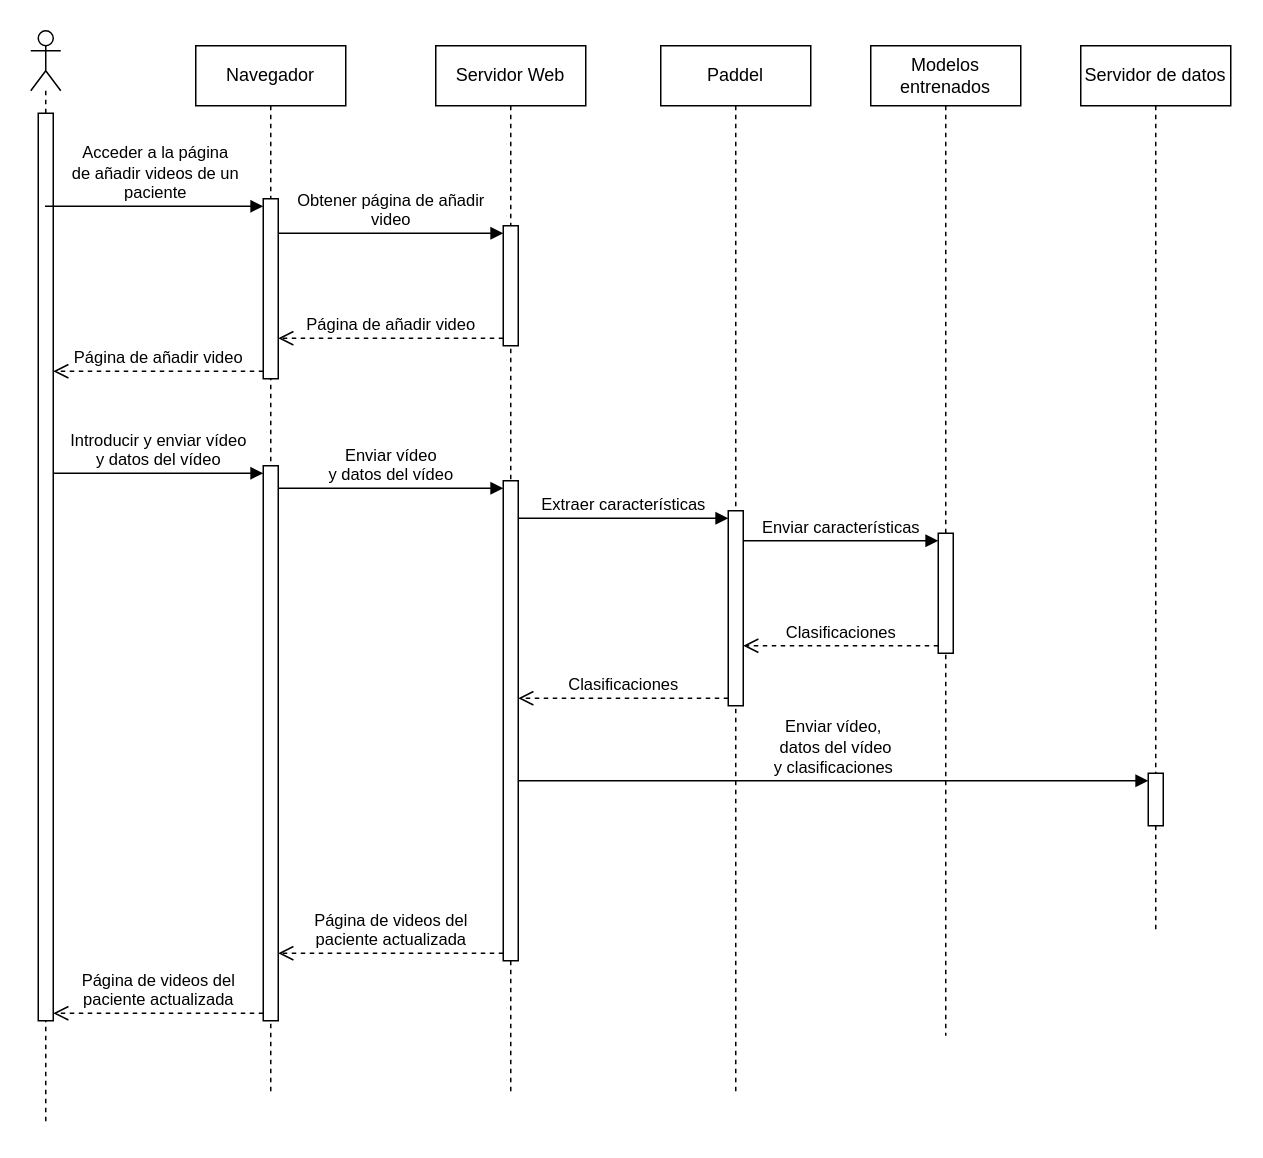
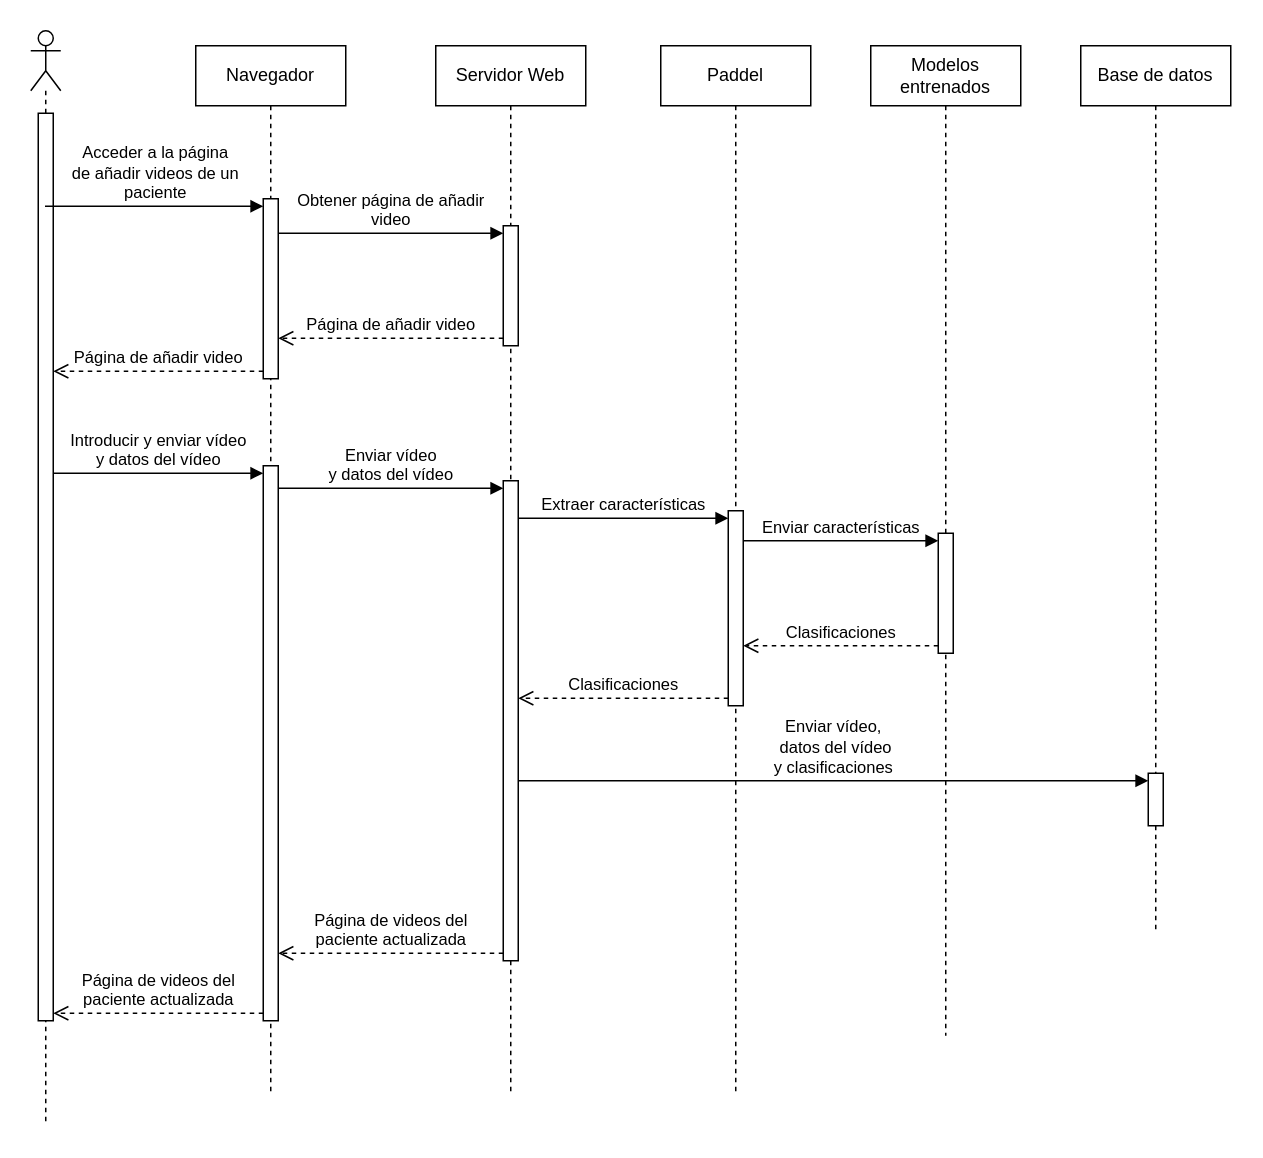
node "Servidor de datos": label "Servidor de datos" -> "Base de datos"
